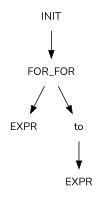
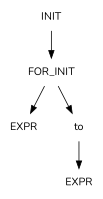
node "FOR_FOR": label "FOR_FOR" -> "FOR_INIT"
